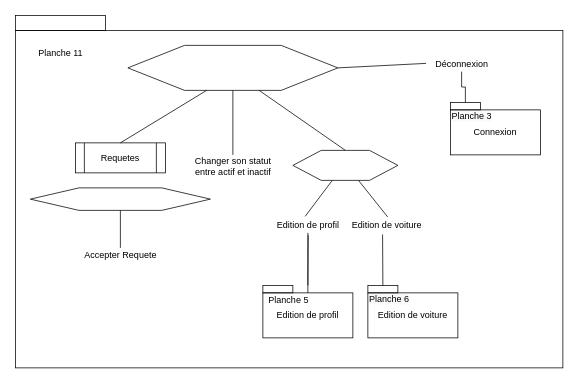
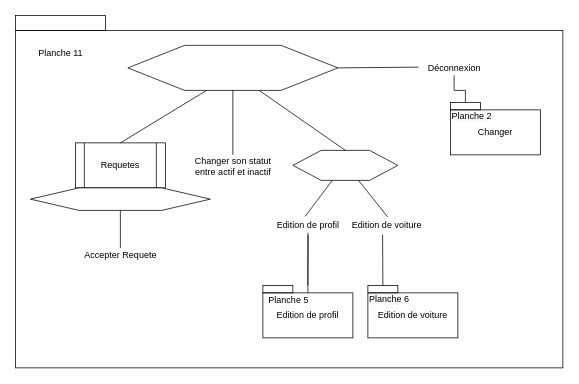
node "Déconnexion": moved (462, 64) -> (454, 68)
node "Planche 3": label "Planche 3" -> "Planche 2"
node "Connexion": label "Connexion" -> "Changer"
node "Requetes": size 90x30 -> 90x45
